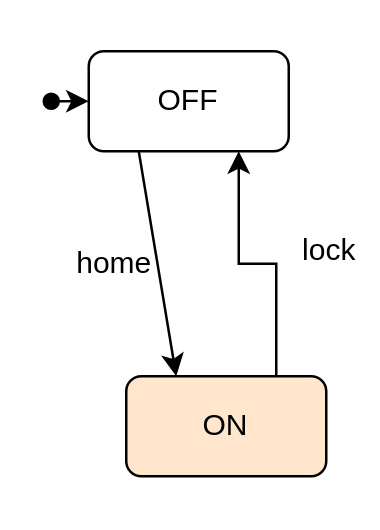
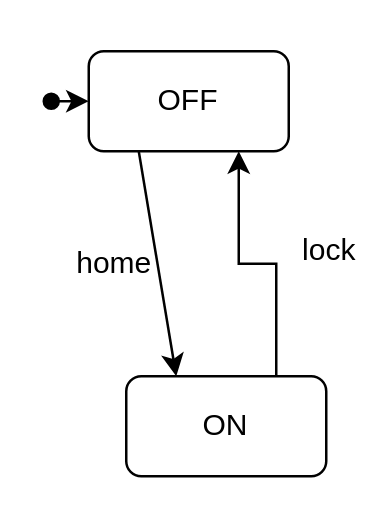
node "ON": fillcolor #ffe6cc -> #ffffff
